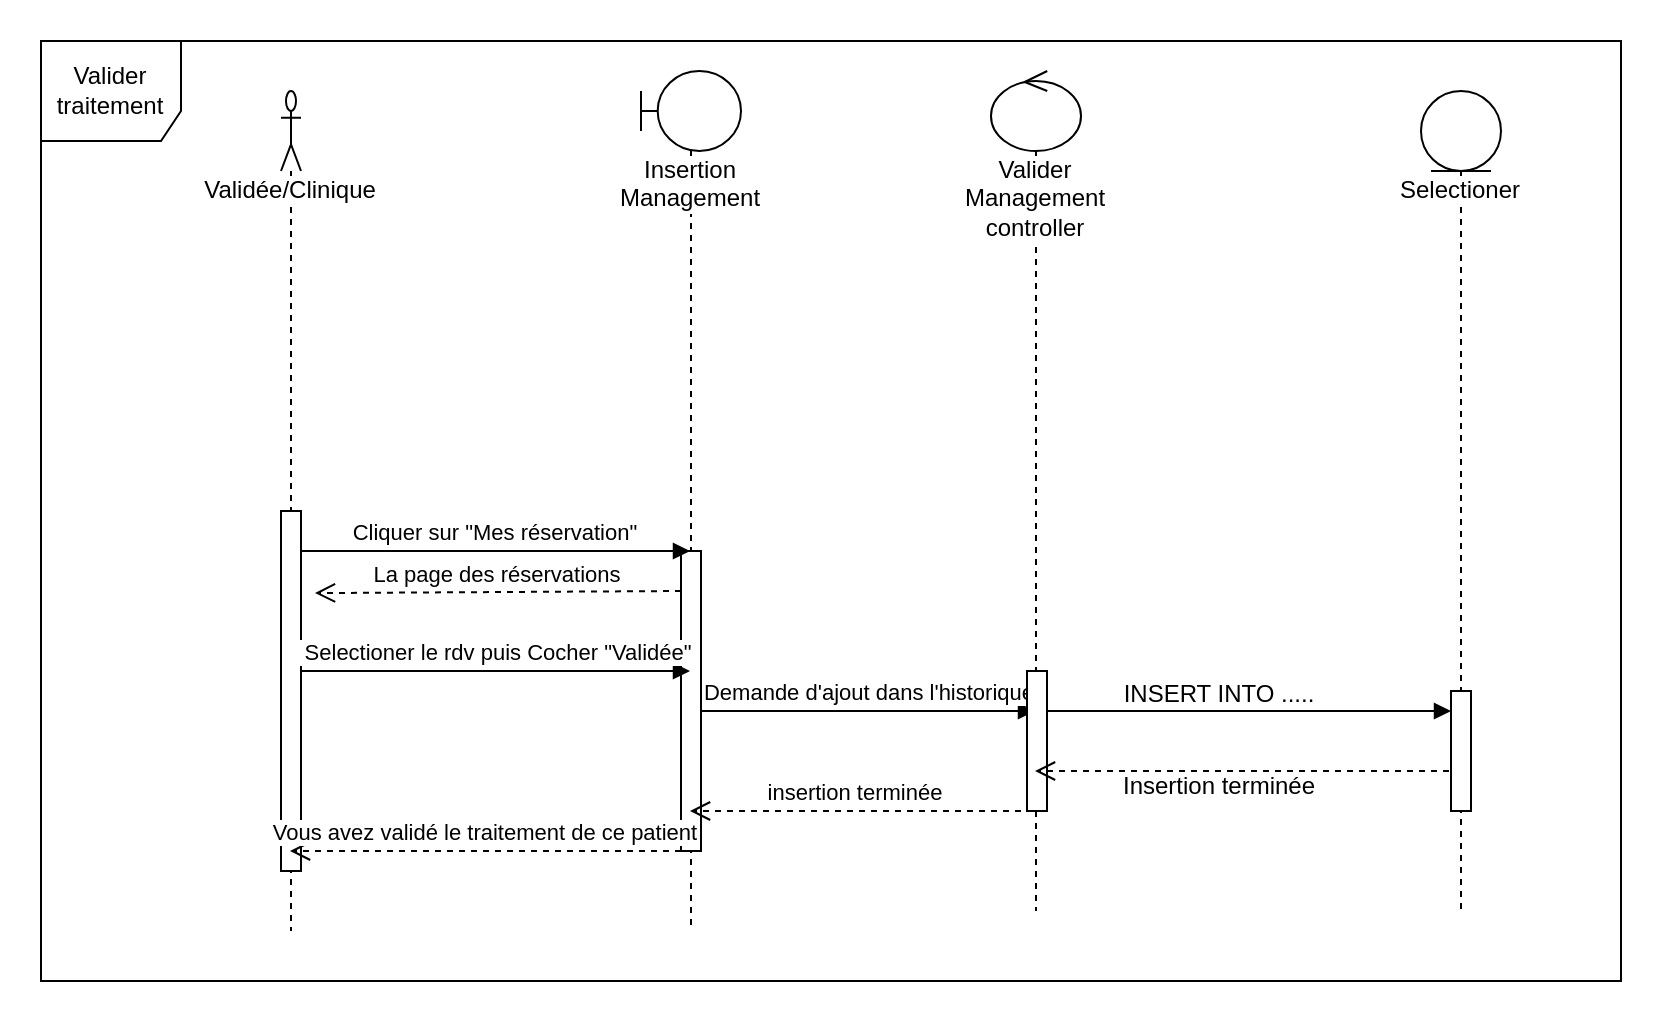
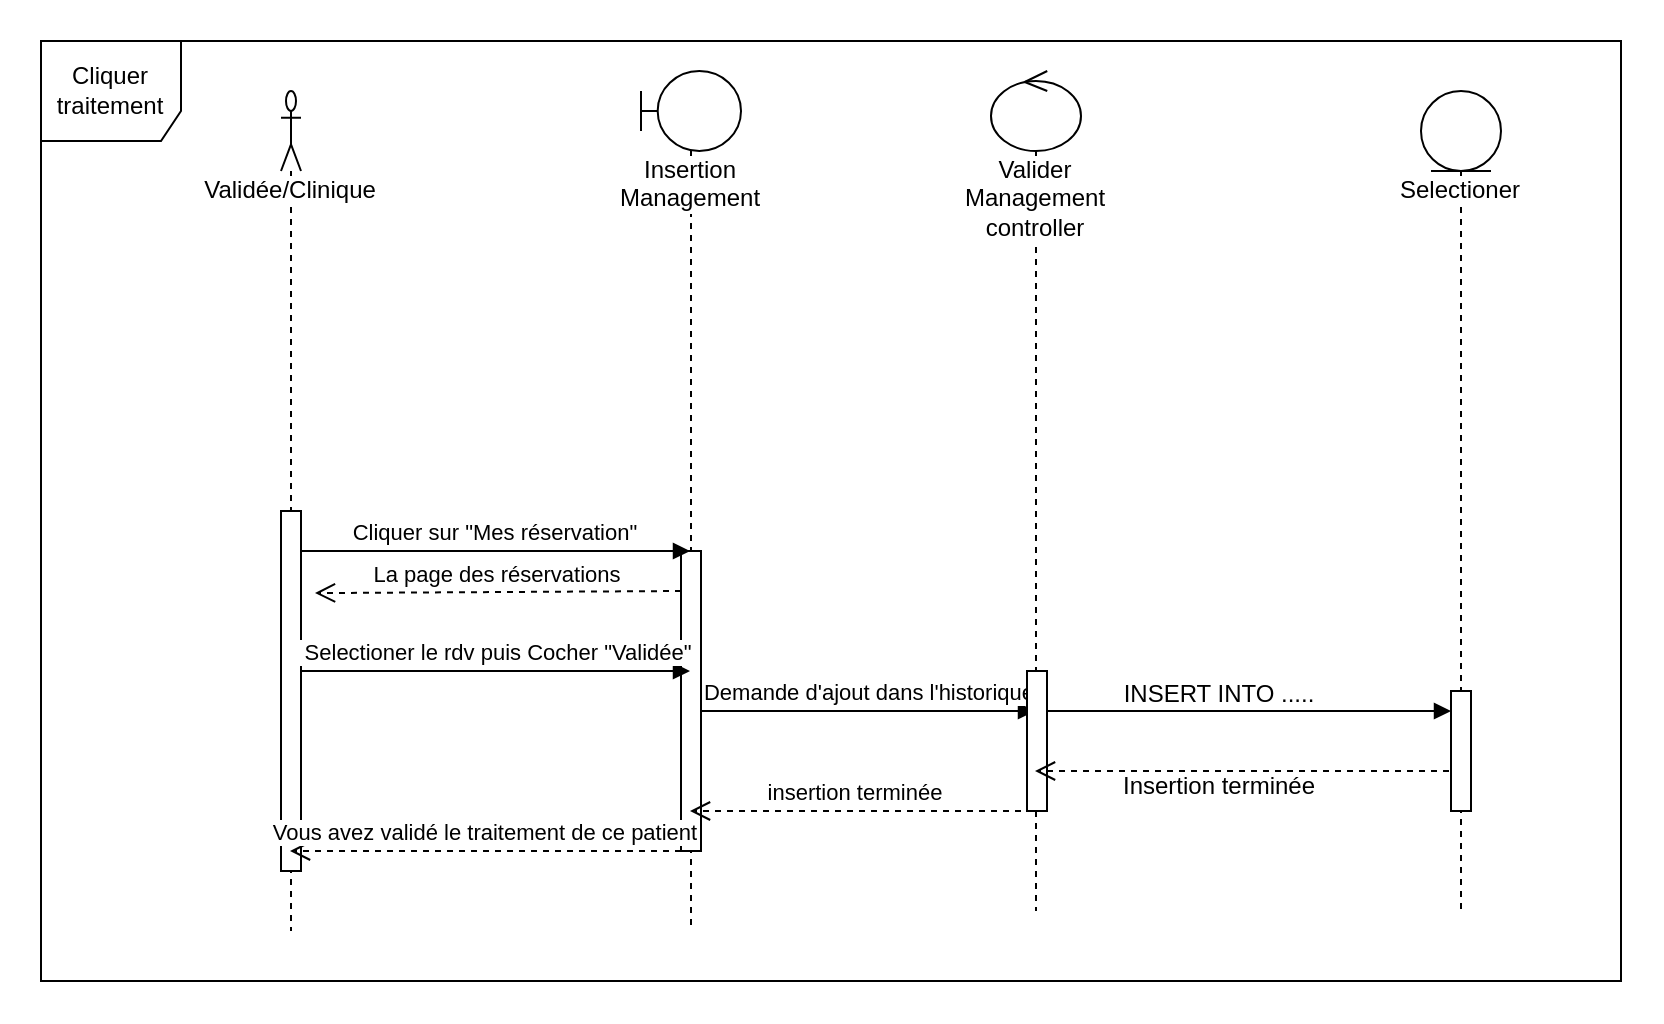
node "Valider traitement": label "Valider traitement" -> "Cliquer traitement"
